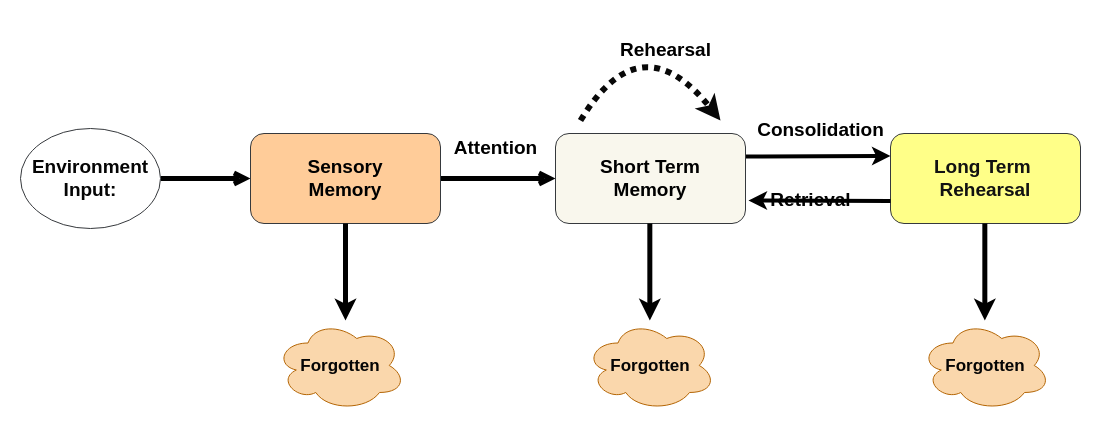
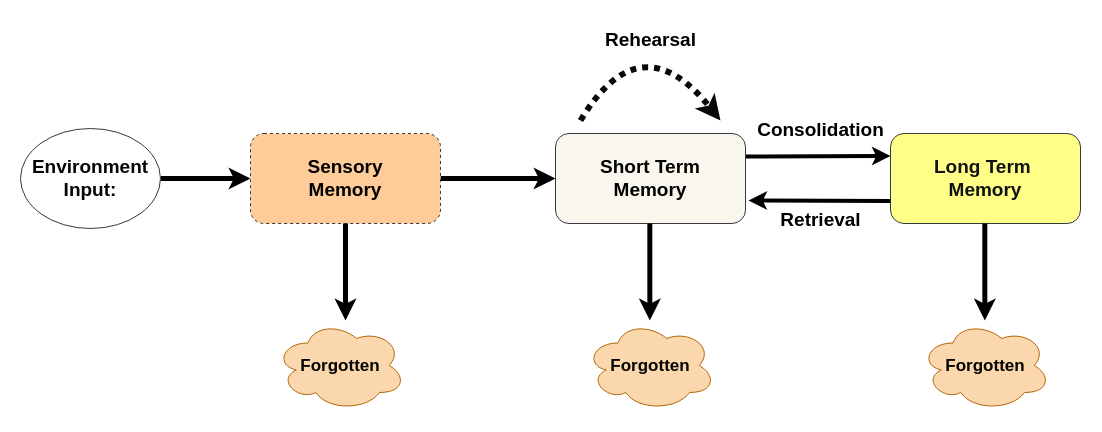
node "Rehearsal": moved (666, 51) -> (651, 41)
node "Attention": removed
edge "Environment Input:" -> "SensoryMemory": arrowhead open -> classic
node "SensoryMemory": style solid -> dashed
edge "SensoryMemory" -> "Short TermMemory": arrowhead open -> classic
node "Long Term Rehearsal": label "Long Term Rehearsal" -> "Long Term Memory"
node "Retrieval": moved (811, 201) -> (821, 221)
